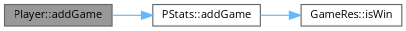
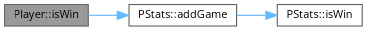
node "Player::addGame": label "Player::addGame" -> "Player::isWin"
node "GameRes::isWin": label "GameRes::isWin" -> "PStats::isWin"
